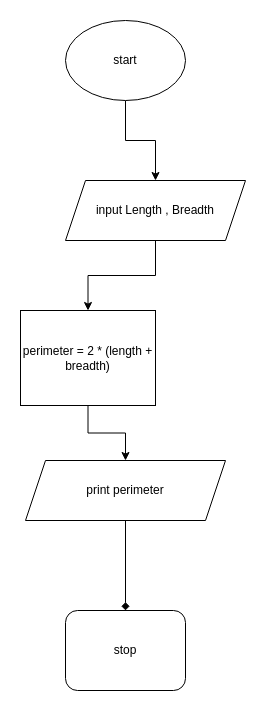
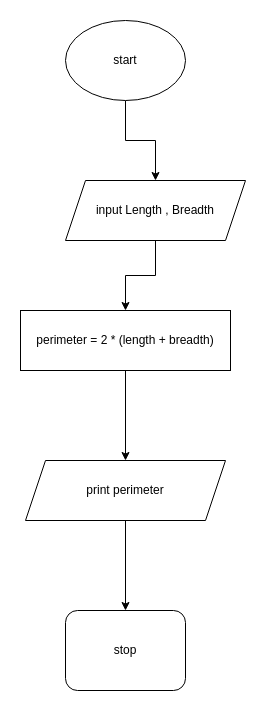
node "perimeter = 2 * (length + breadth)": size 135x95 -> 210x60
edge "print perimeter" -> "stop": arrowhead diamond -> classic
